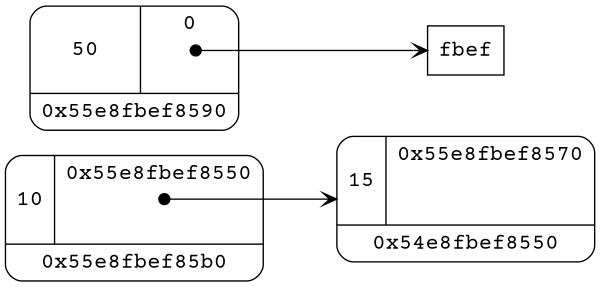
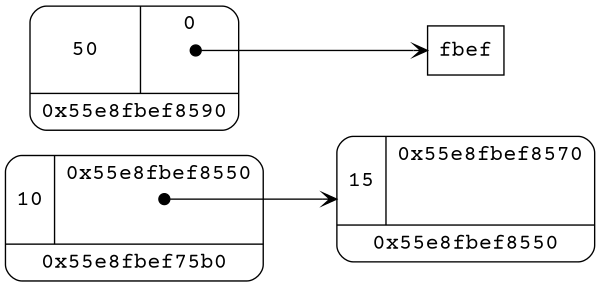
node "15": text "0x54e8fbef8550" -> "0x55e8fbef8550"
node "10": text "0x55e8fbef85b0" -> "0x55e8fbef75b0"
